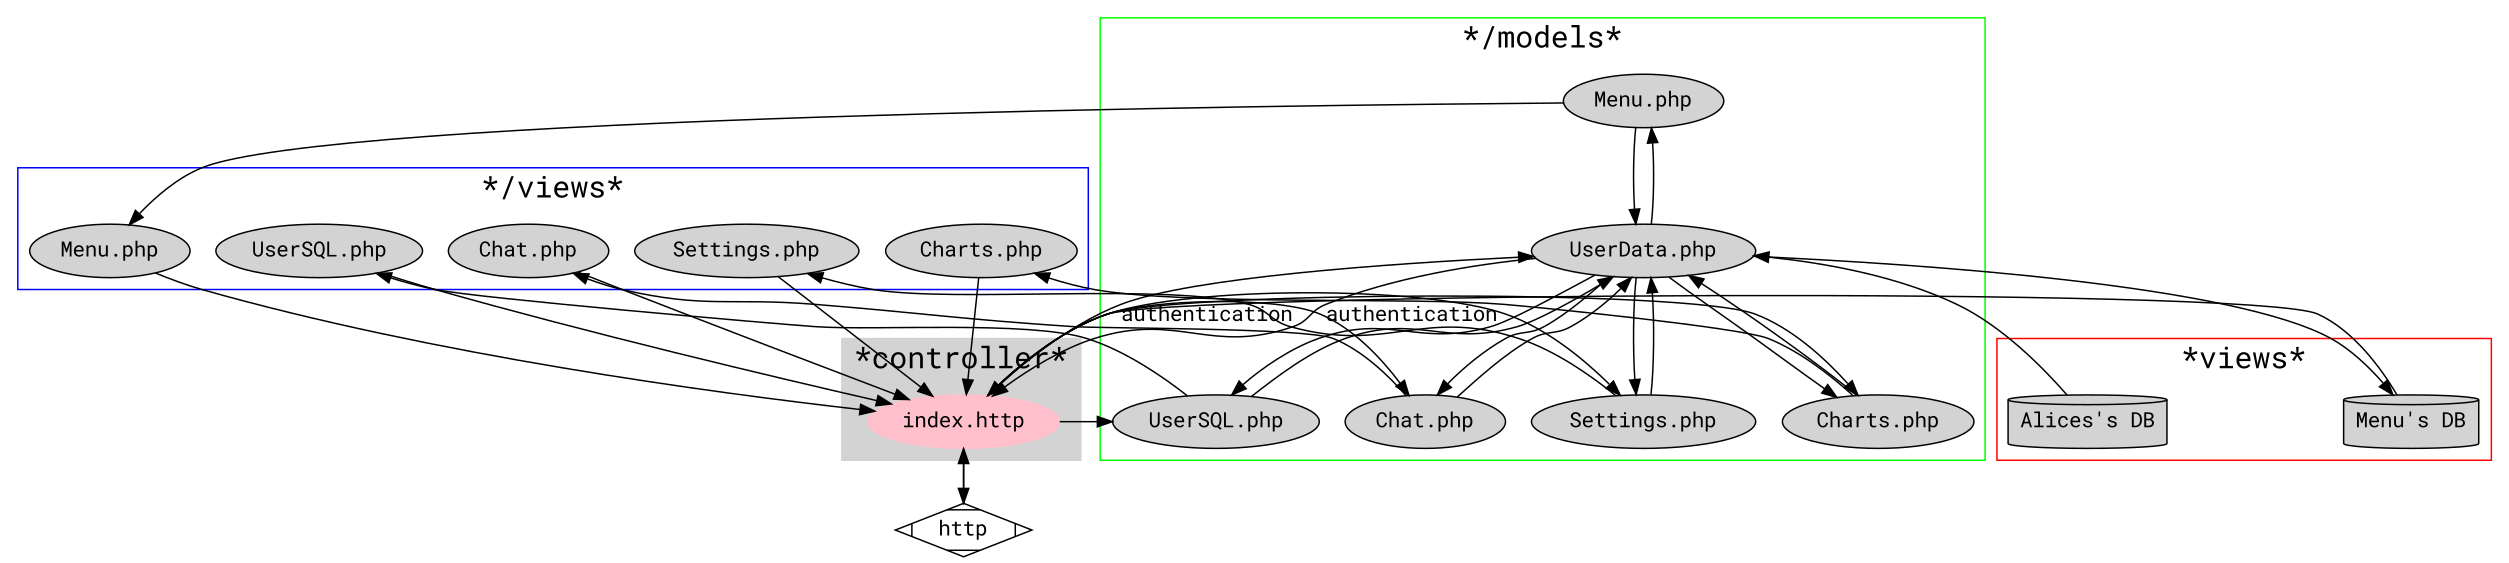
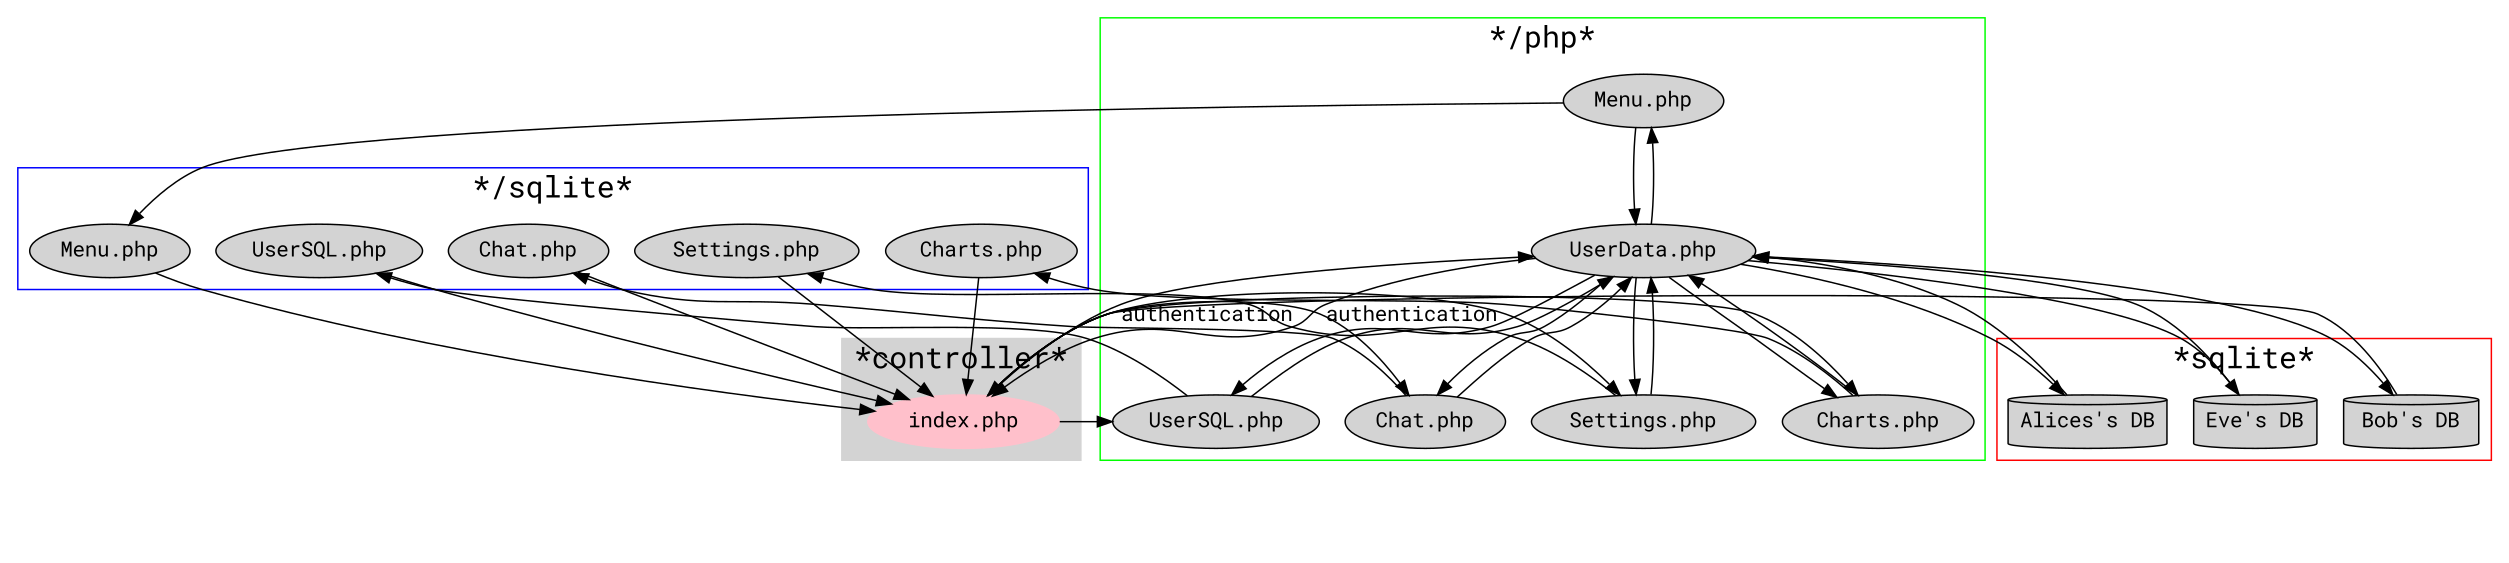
cluster "*/models*": label "*/models*" -> "*/php*"
cluster "*/views*": label "*/views*" -> "*/sqlite*"
edge "UserData.php" -> "Alices's DB": added
cluster "*views*": label "*views*" -> "*sqlite*"
node "index.http": label "index.http" -> "index.php"
node "Eve's DB": added
node "Menu's DB": label "Menu's DB" -> "Bob's DB"
node "http": removed
